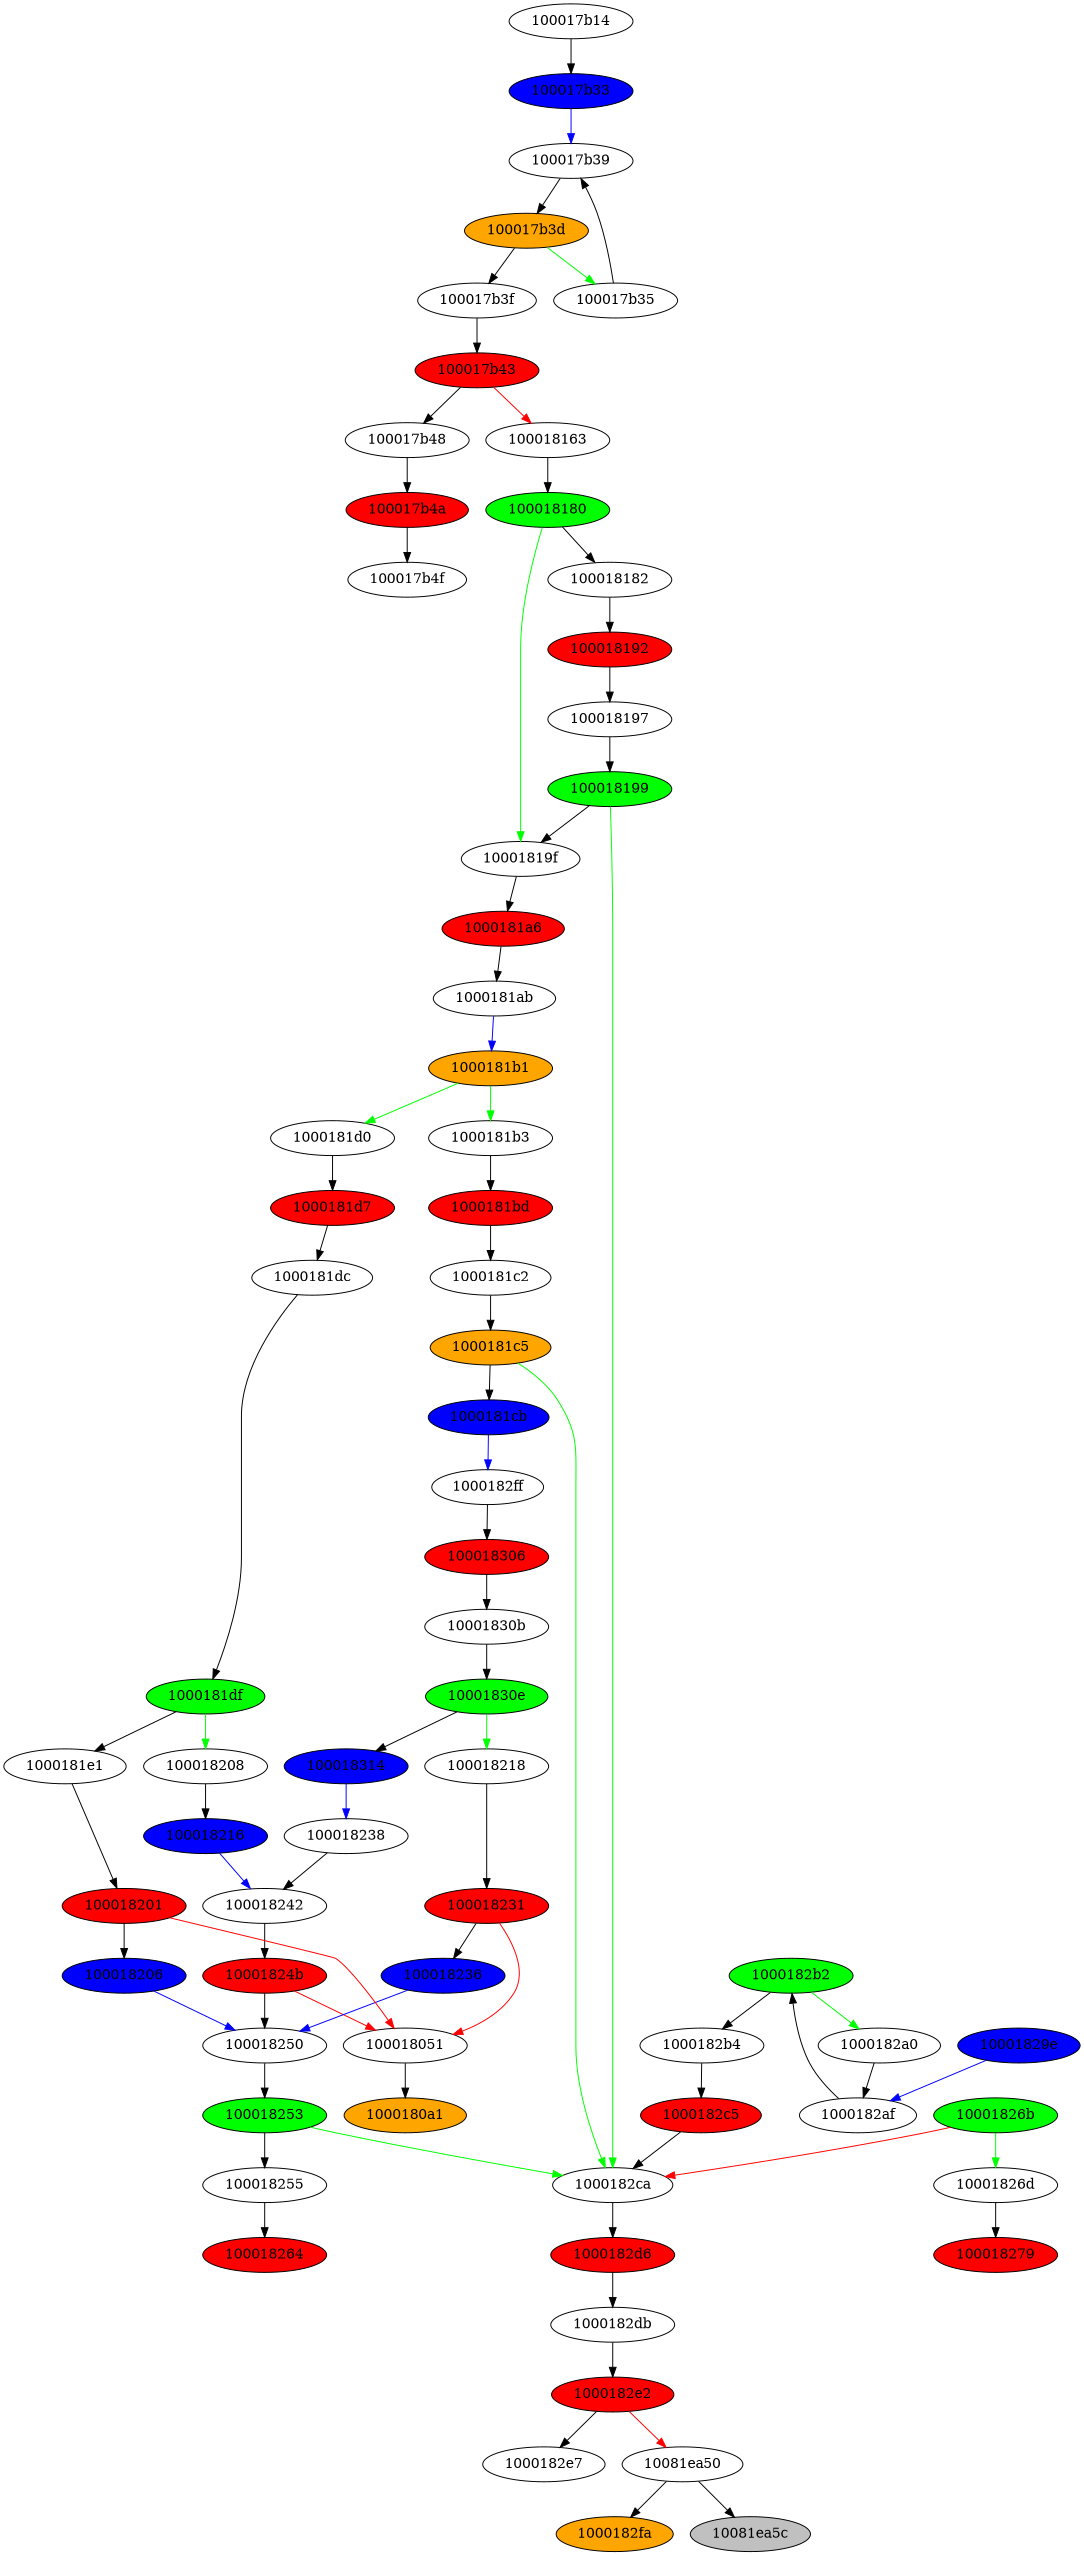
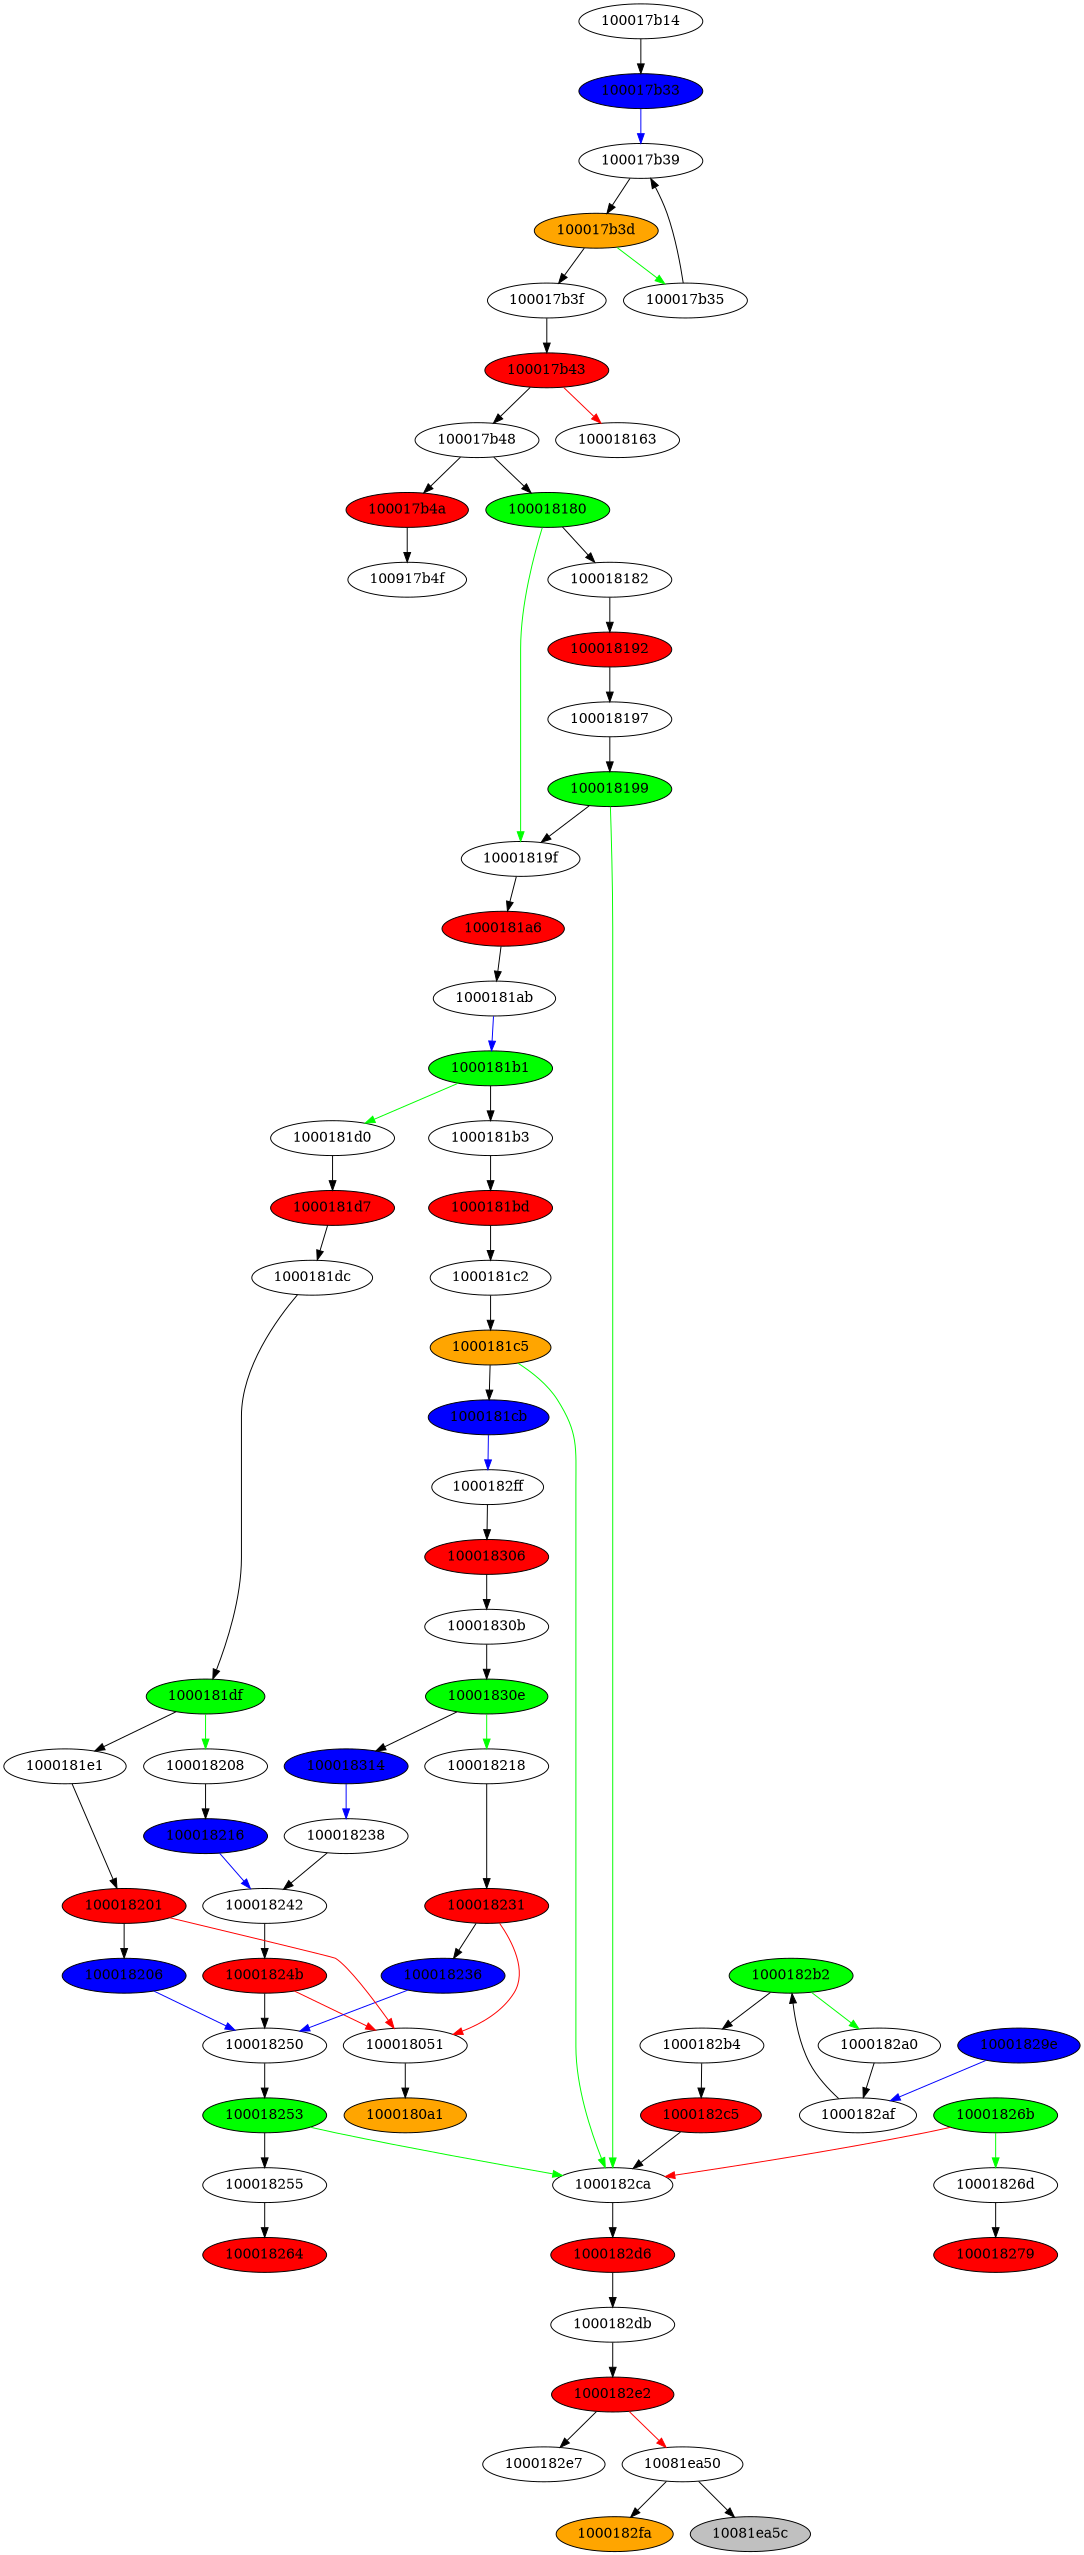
edge "100018163" -> "100018180": now "100017b48" -> "100018180"
node "100017b4f": label "100017b4f" -> "100917b4f"
node "1000181b1": fillcolor orange -> green
edge "1000181b1" -> "1000181b3": color green -> black
